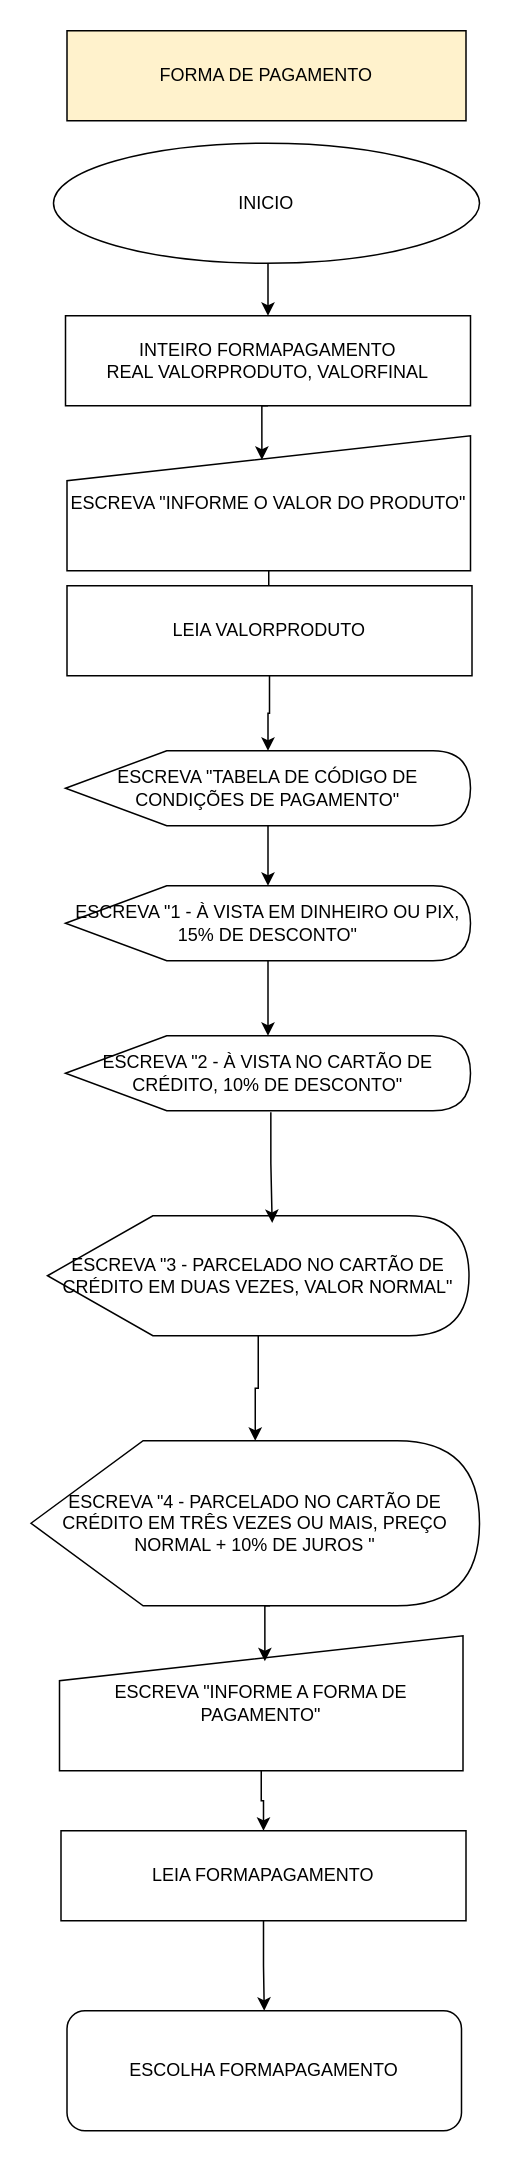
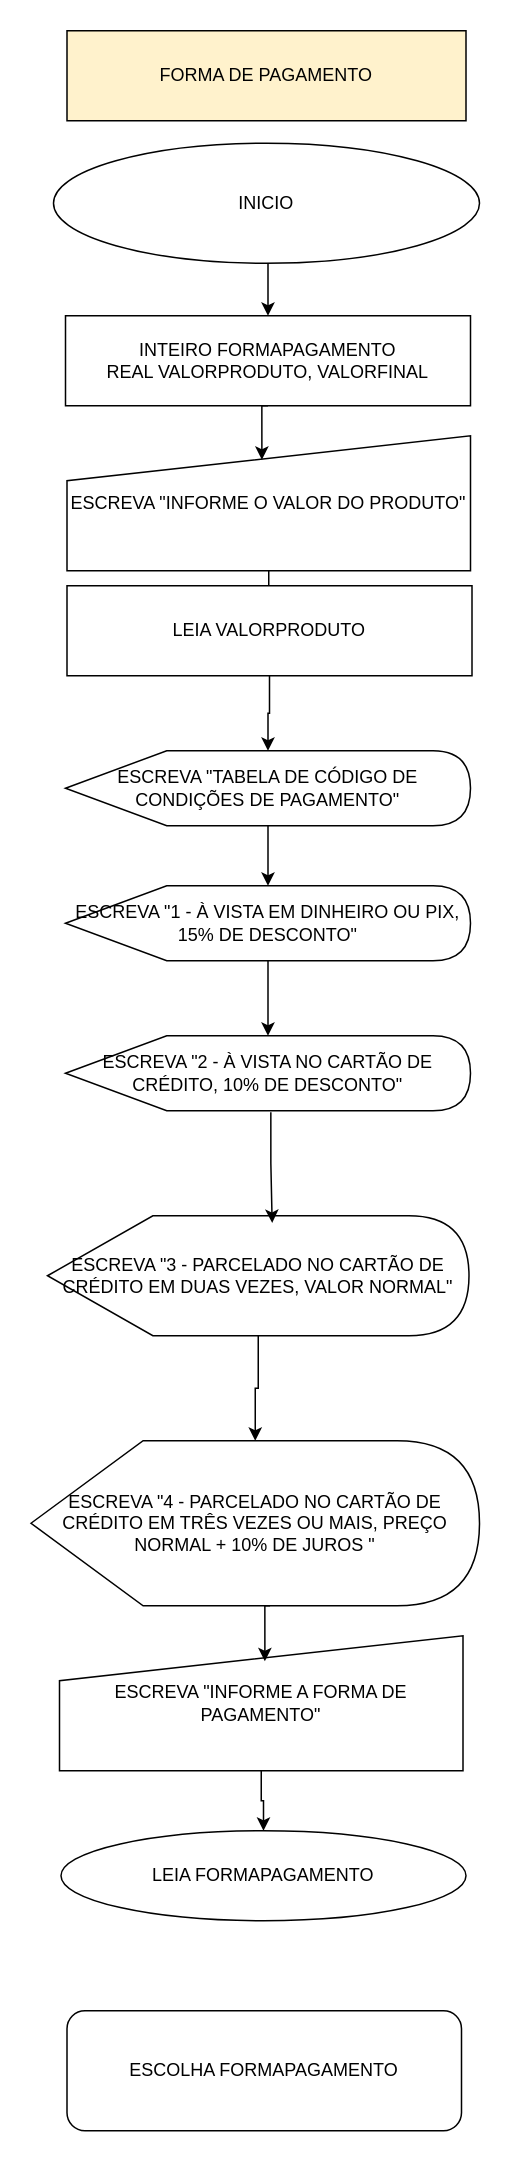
node "LEIA FORMAPAGAMENTO": shape rectangle -> ellipse
edge "LEIA FORMAPAGAMENTO" -> "ESCOLHA FORMAPAGAMENTO": removed
